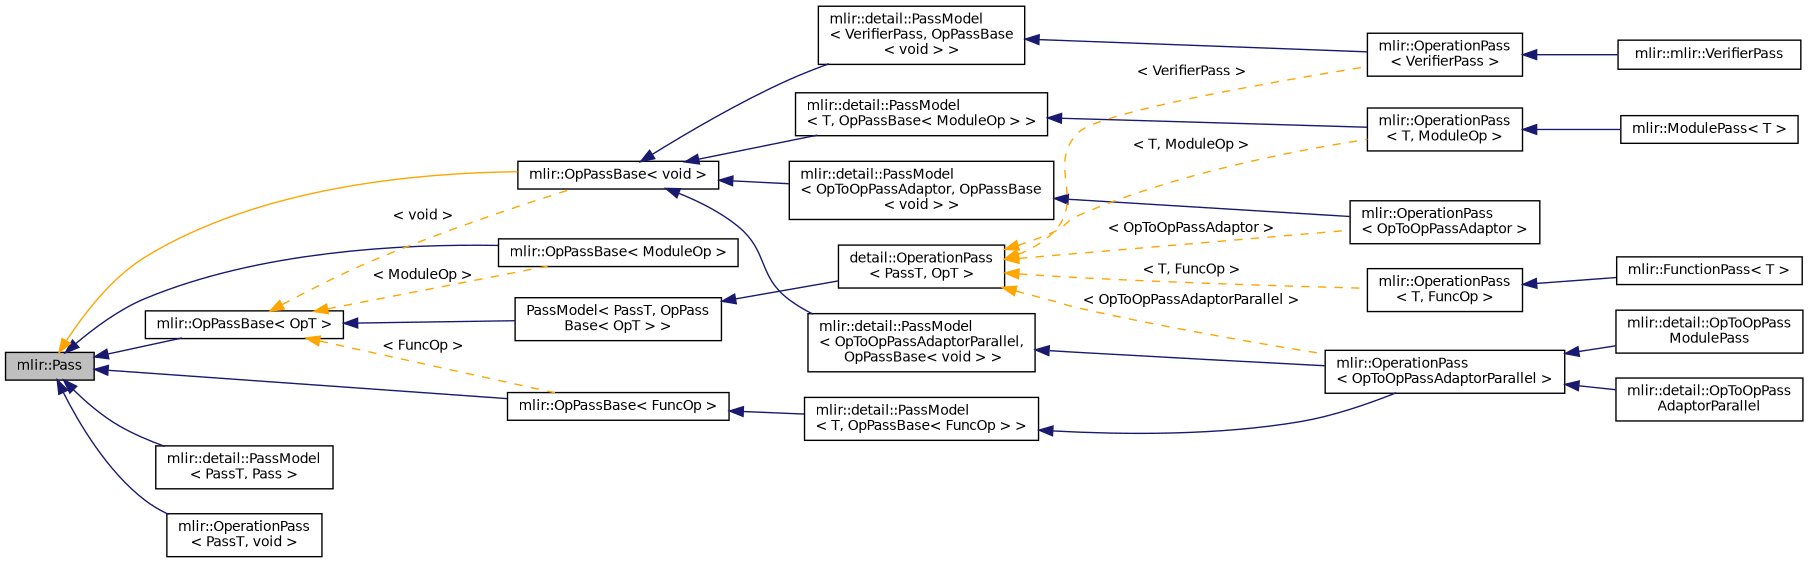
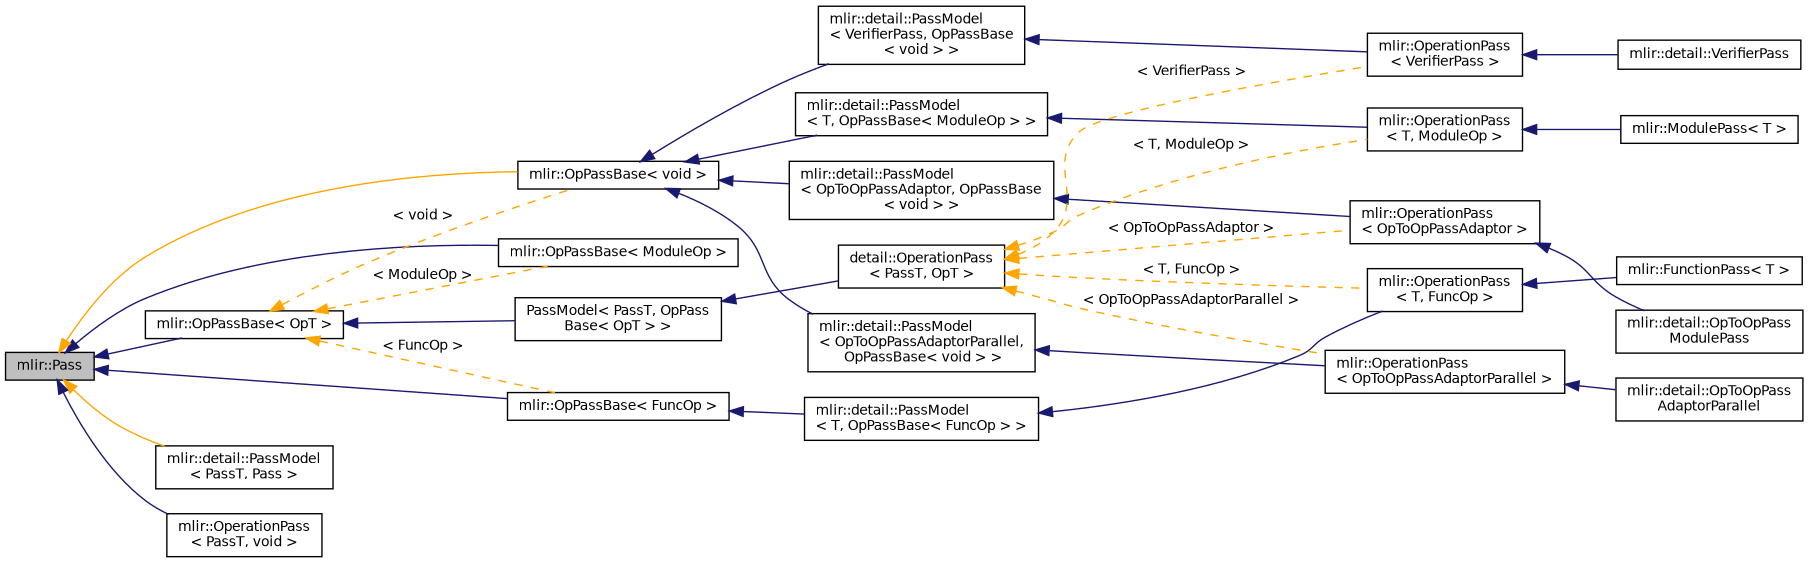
node "mlir::mlir::VerifierPass": label "mlir::mlir::VerifierPass" -> "mlir::detail::VerifierPass"
edge "mlir::detail::OpToOpPass ModulePass" -> "mlir::OperationPass < OpToOpPassAdaptorParallel >": now "mlir::detail::OpToOpPass ModulePass" -> "mlir::OperationPass < OpToOpPassAdaptor >"
edge "mlir::detail::PassModel < PassT, Pass >" -> "mlir::Pass": color midnightblue -> orange
edge "mlir::OperationPass < OpToOpPassAdaptorParallel >" -> "mlir::detail::PassModel < T, OpPassBase< FuncOp > >": now "mlir::OperationPass < T, FuncOp >" -> "mlir::detail::PassModel < T, OpPassBase< FuncOp > >"
